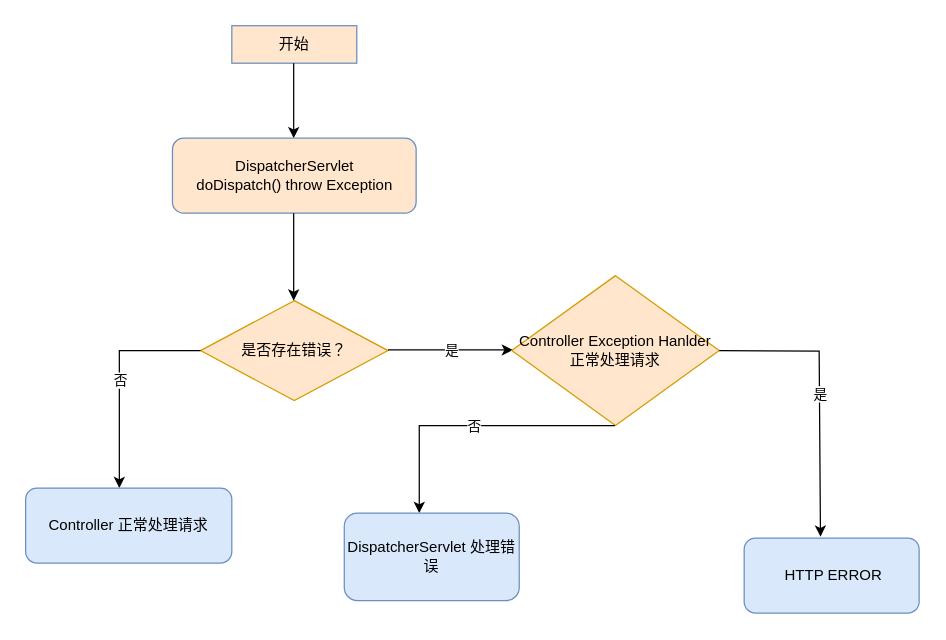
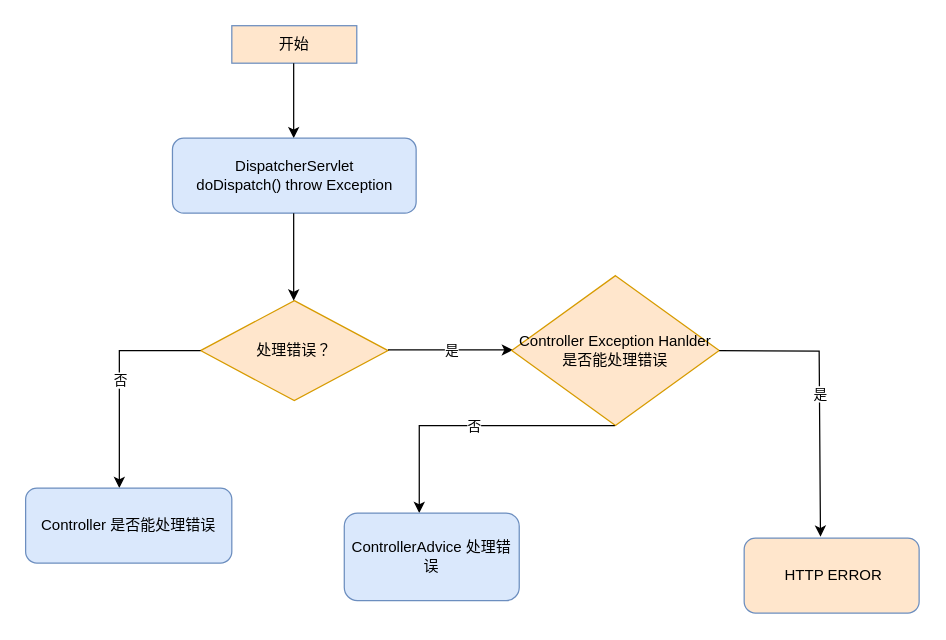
node "DispatcherServlet doDispatch() throw Exception": fillcolor #ffe6cc -> #dae8fc
node "是否存在错误？": label "是否存在错误？" -> "处理错误？"
node "Controller Exception Hanlder 正常处理请求": label "Controller Exception Hanlder 正常处理请求" -> "Controller Exception Hanlder 是否能处理错误"
node "Controller 正常处理请求": label "Controller 正常处理请求" -> "Controller 是否能处理错误"
node "DispatcherServlet 处理错误": label "DispatcherServlet 处理错误" -> "ControllerAdvice 处理错误"
node "HTTP ERROR": fillcolor #dae8fc -> #ffe6cc
